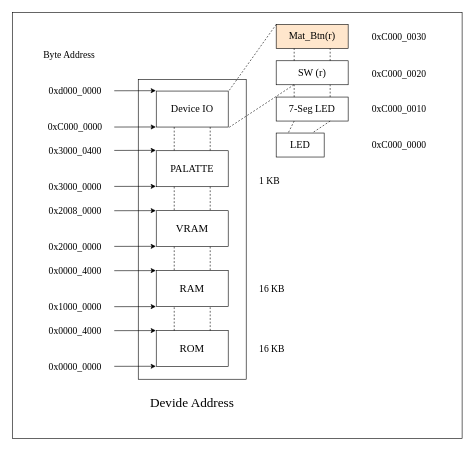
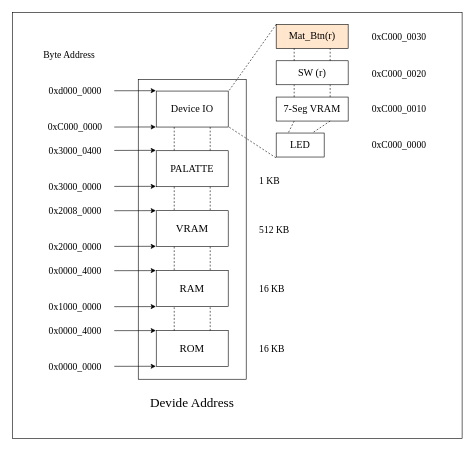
edge "SW (r)" -- "Device IO": now "LED" -- "Device IO"
node "7-Seg LED": label "7-Seg LED" -> "7-Seg VRAM"
node "512 KB": added
